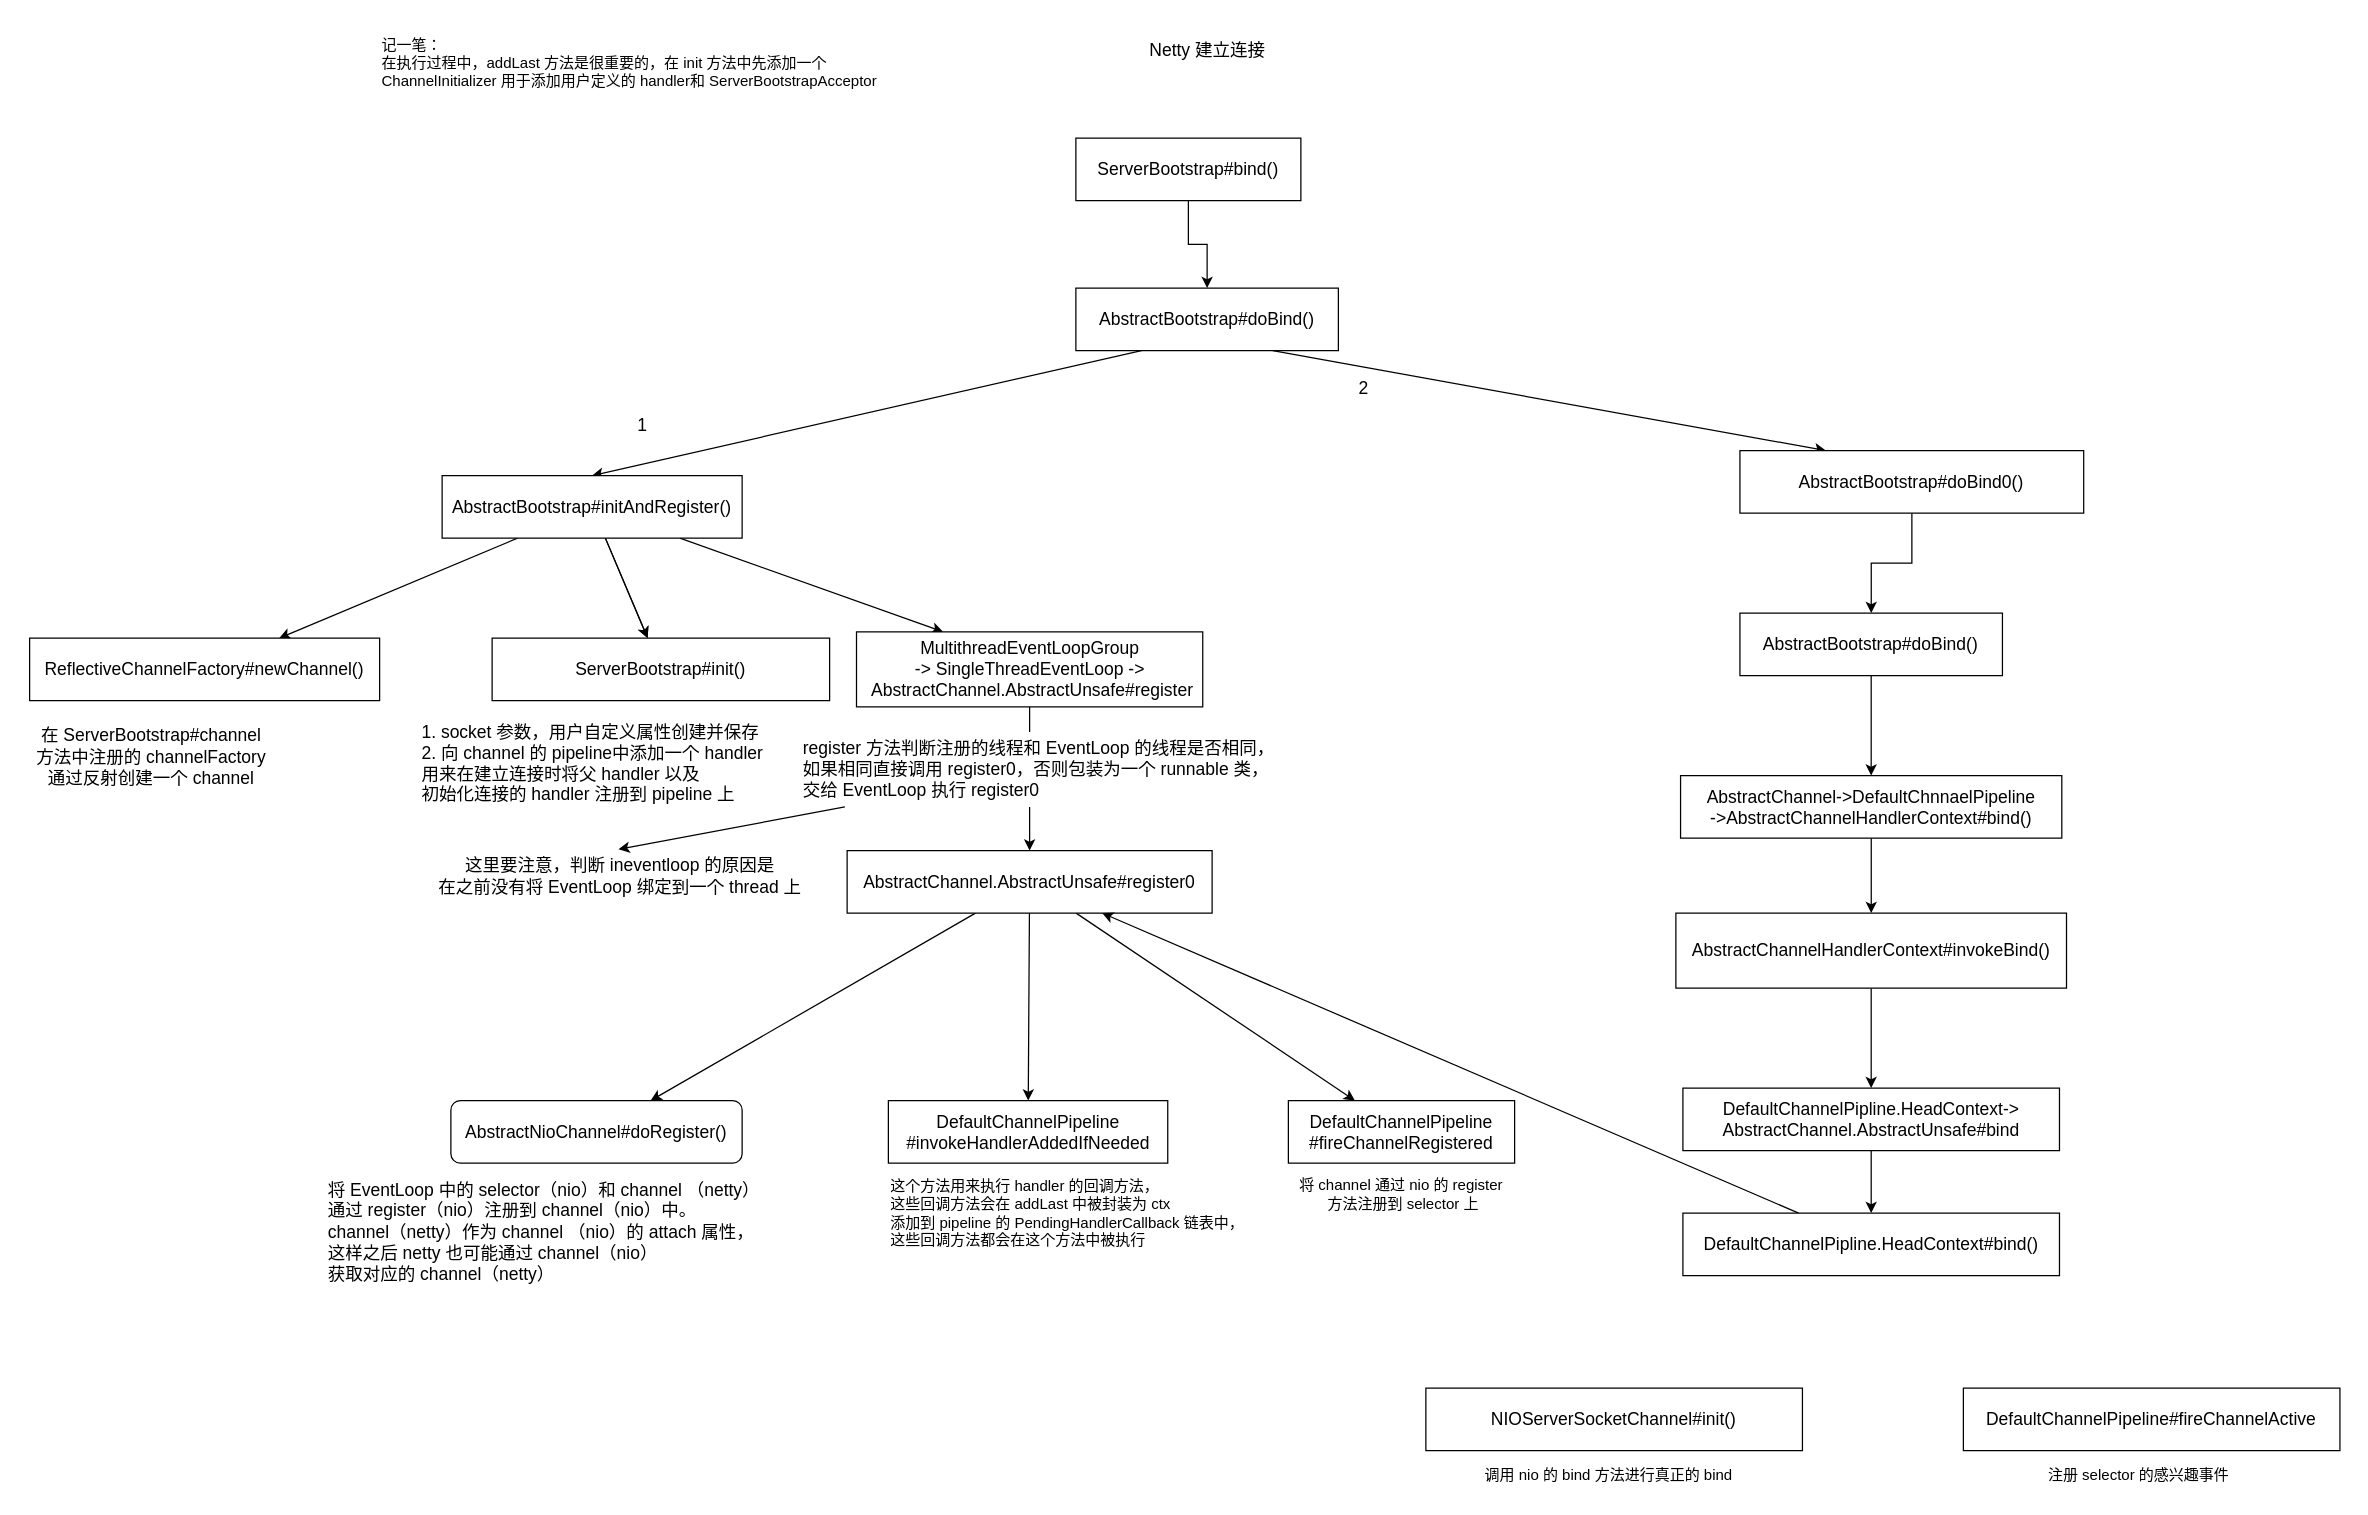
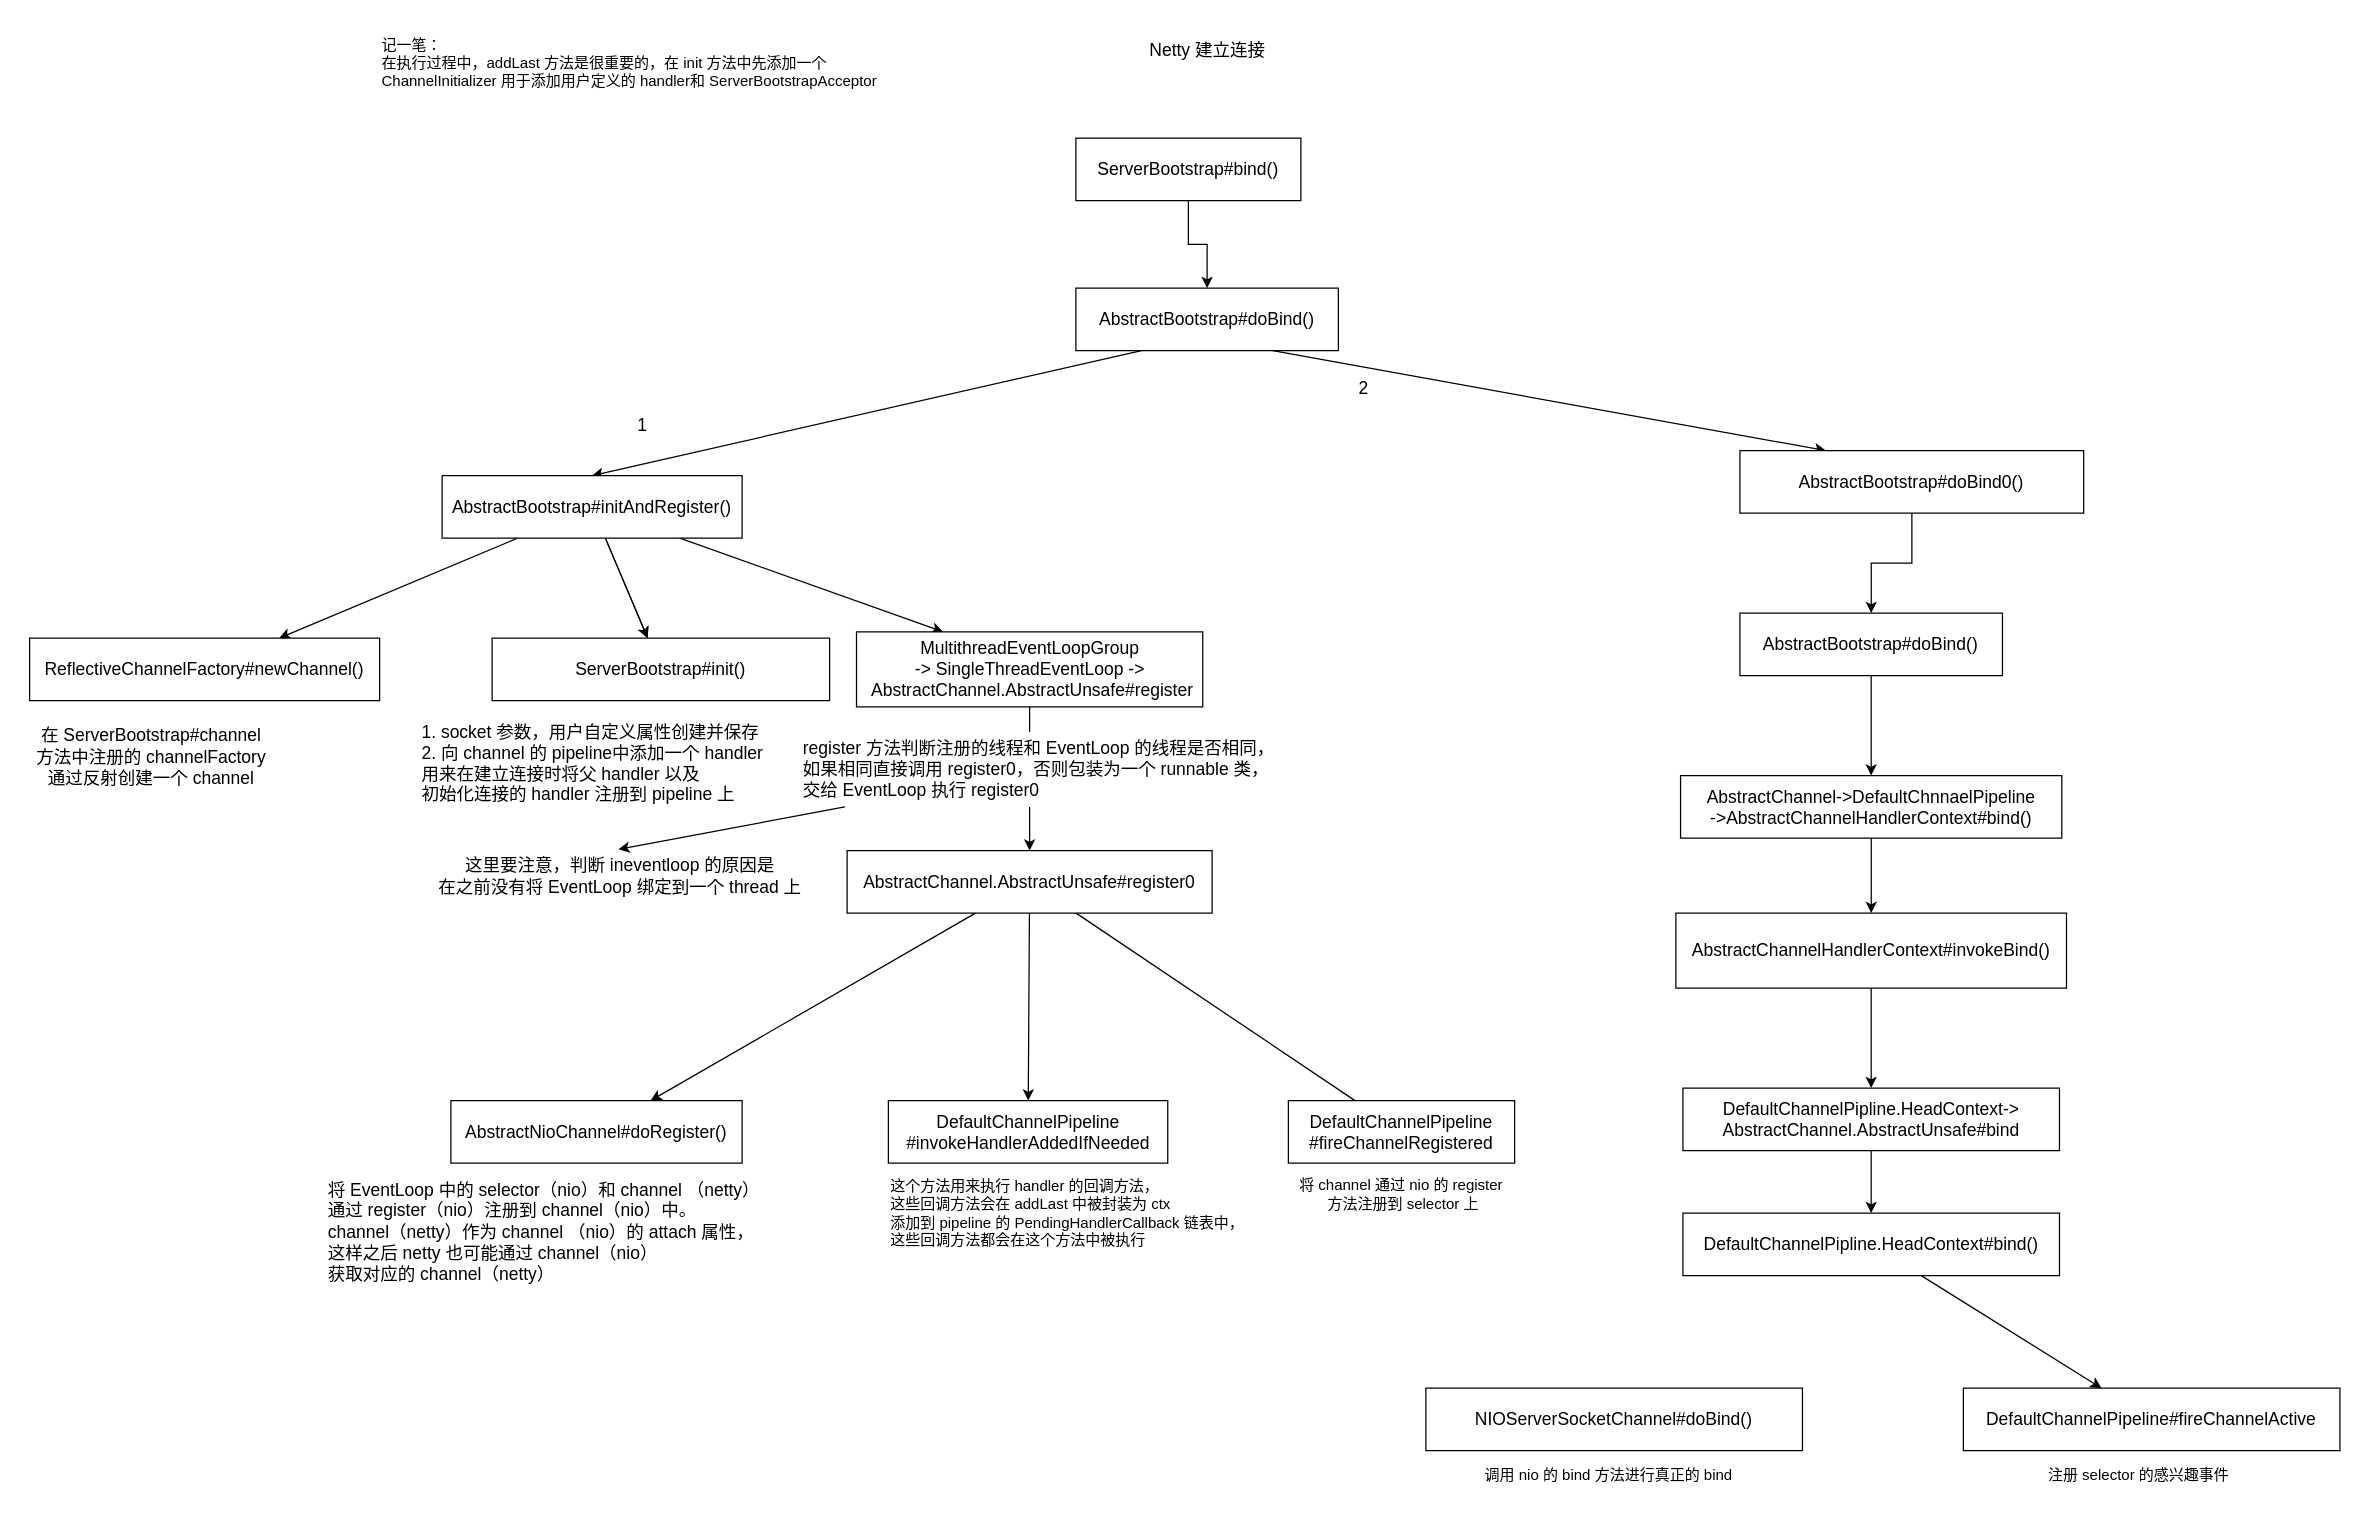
edge "DefaultChannelPipline.HeadContext#bind()" -> "AbstractChannel.AbstractUnsafe#register0": now "DefaultChannelPipline.HeadContext#bind()" -> "DefaultChannelPipeline#fireChannelActive"
edge "AbstractChannel.AbstractUnsafe#register0" -> "DefaultChannelPipeline #fireChannelRegistered": arrowhead classic -> none
node "AbstractNioChannel#doRegister()": shape rounded rectangle -> rectangle
node "NIOServerSocketChannel#init()": label "NIOServerSocketChannel#init()" -> "NIOServerSocketChannel#doBind()"
